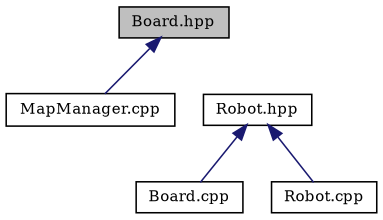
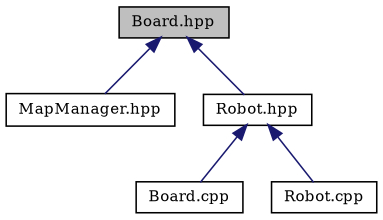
edge "Robot.hpp" -> "Board.hpp": added
node "MapManager.cpp": label "MapManager.cpp" -> "MapManager.hpp"
